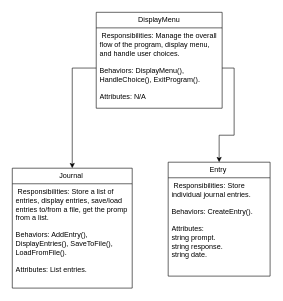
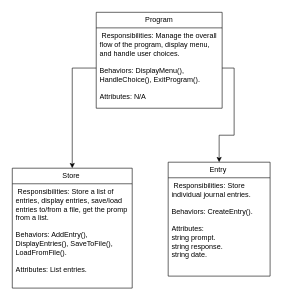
node "DisplayMenu": label "DisplayMenu" -> "Program"
node "Journal": label "Journal" -> "Store"
